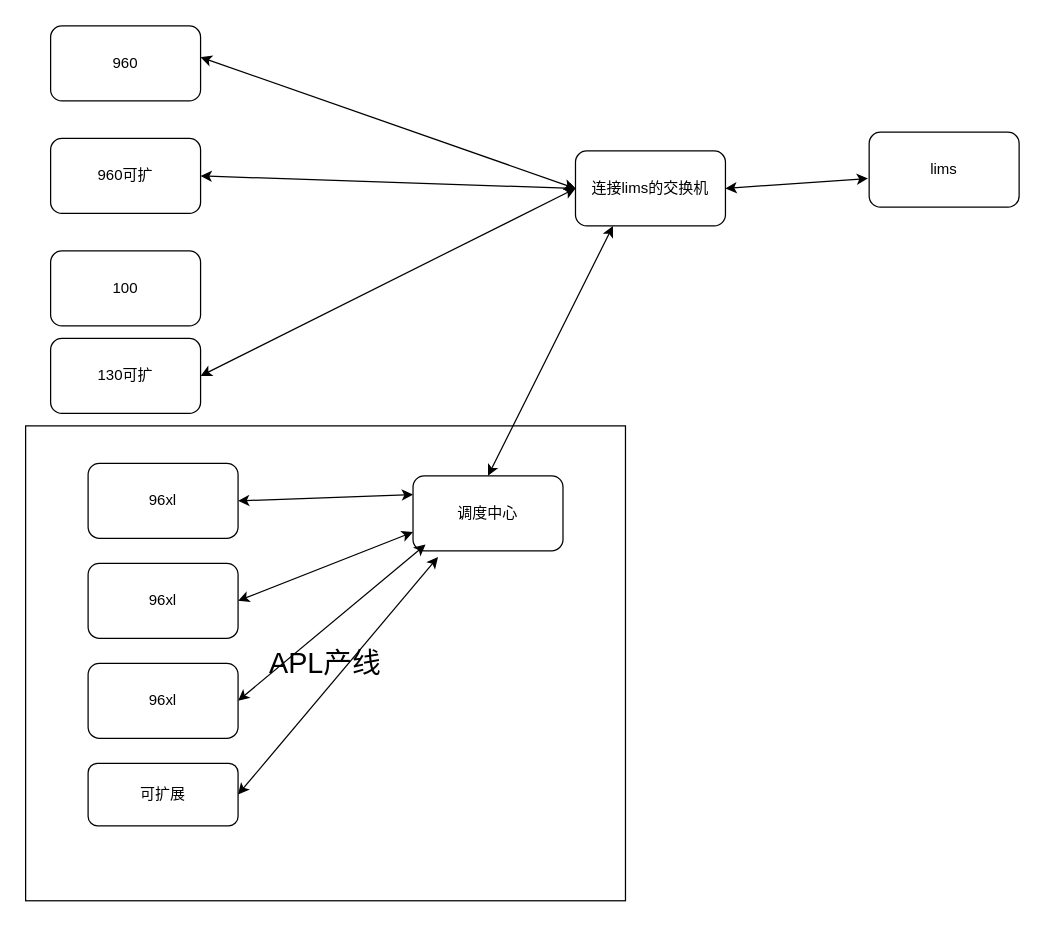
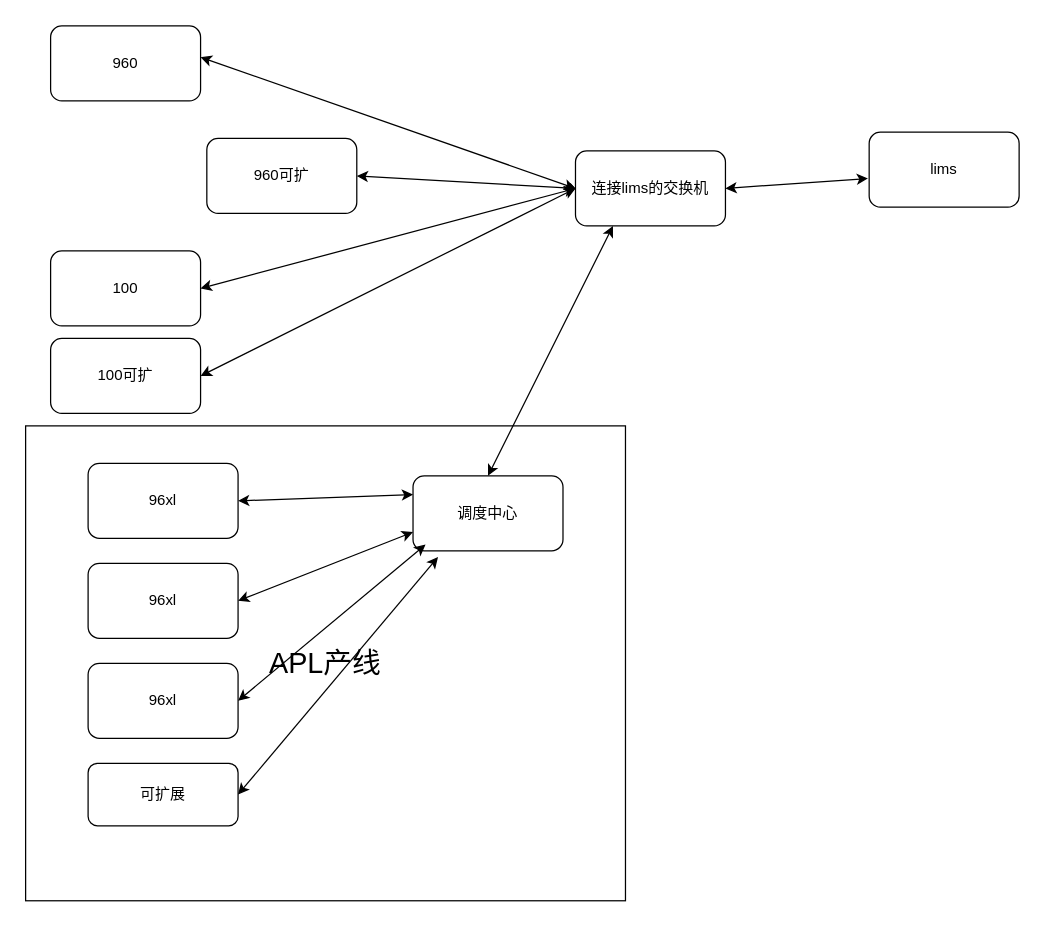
node "960可扩": moved (126, 176) -> (282, 176)
edge "连接lims的交换机" -- "100": added
node "130可扩": label "130可扩" -> "100可扩"
